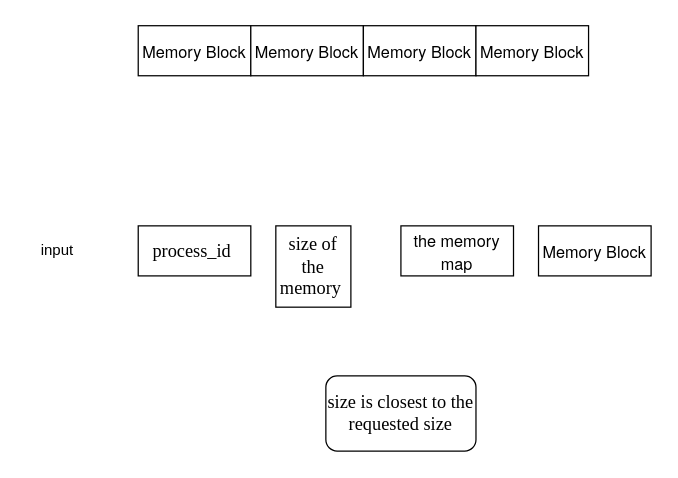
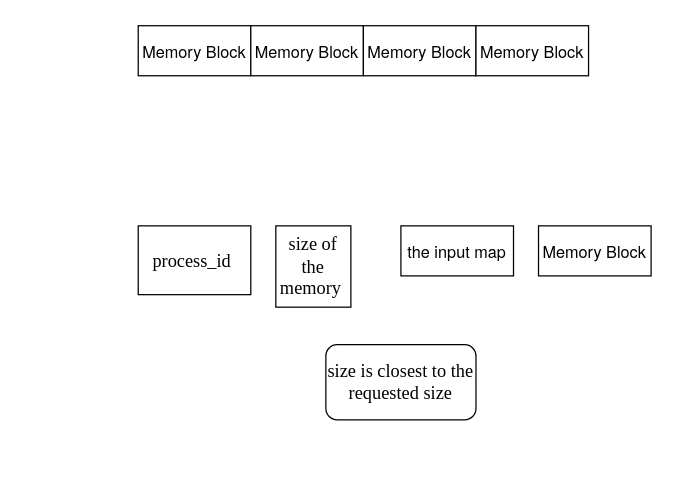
node "input": removed
node "process_id": size 113x50 -> 113x69
node "the memory map": label "the memory map" -> "the input map"
node "size is closest to the requested size": moved (401, 413) -> (401, 382)
